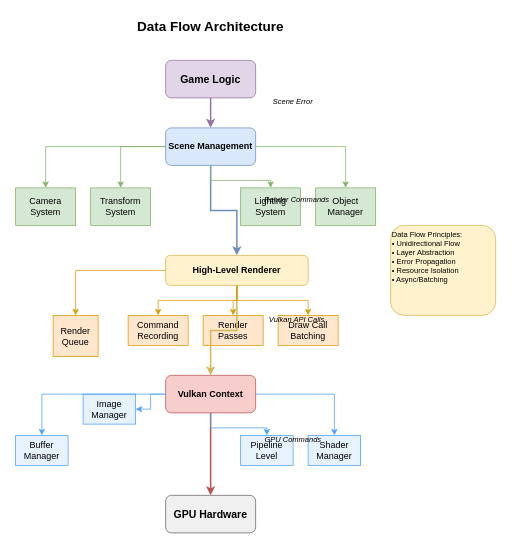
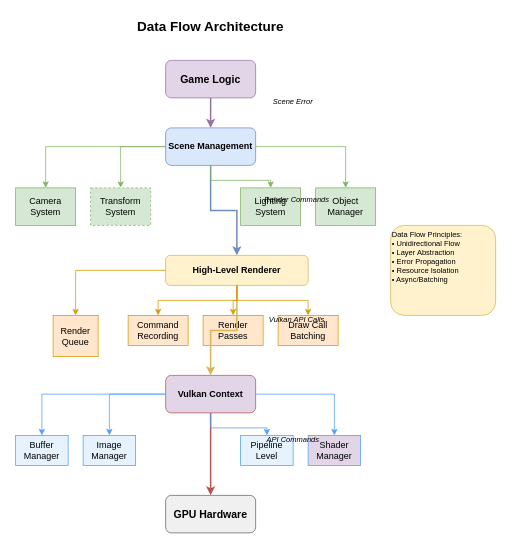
node "Transform System": style solid -> dashed
node "Vulkan Context": fillcolor #f8cecc -> #e1d5e7
node "Image Manager": moved (109, 409) -> (109, 450)
node "GPU Commands": label "GPU Commands" -> "API Commands"
node "Shader Manager": fillcolor #e6f3ff -> #e1d5e7
